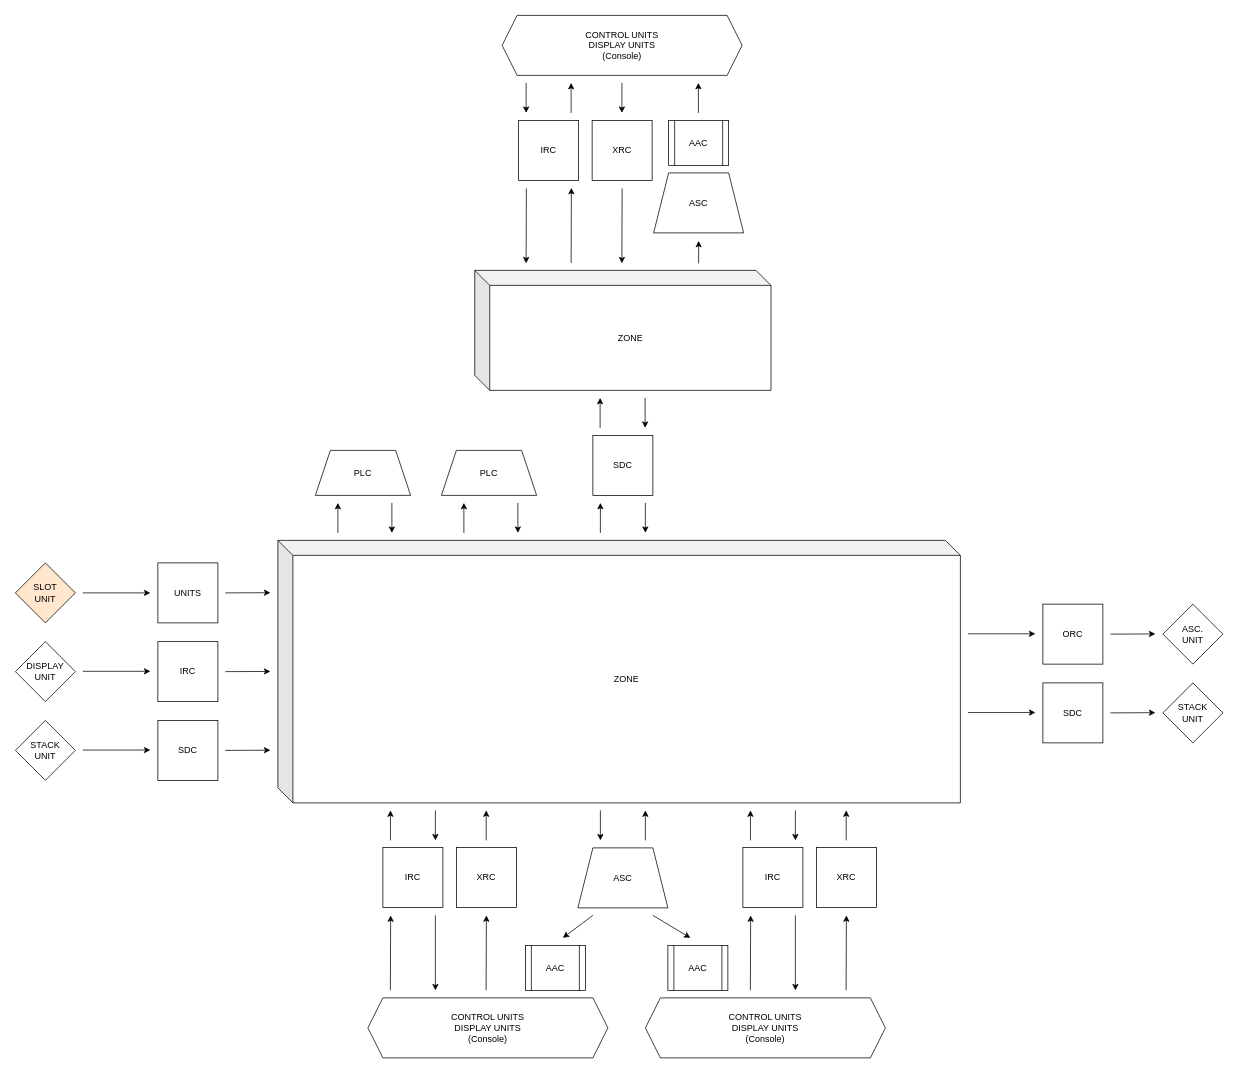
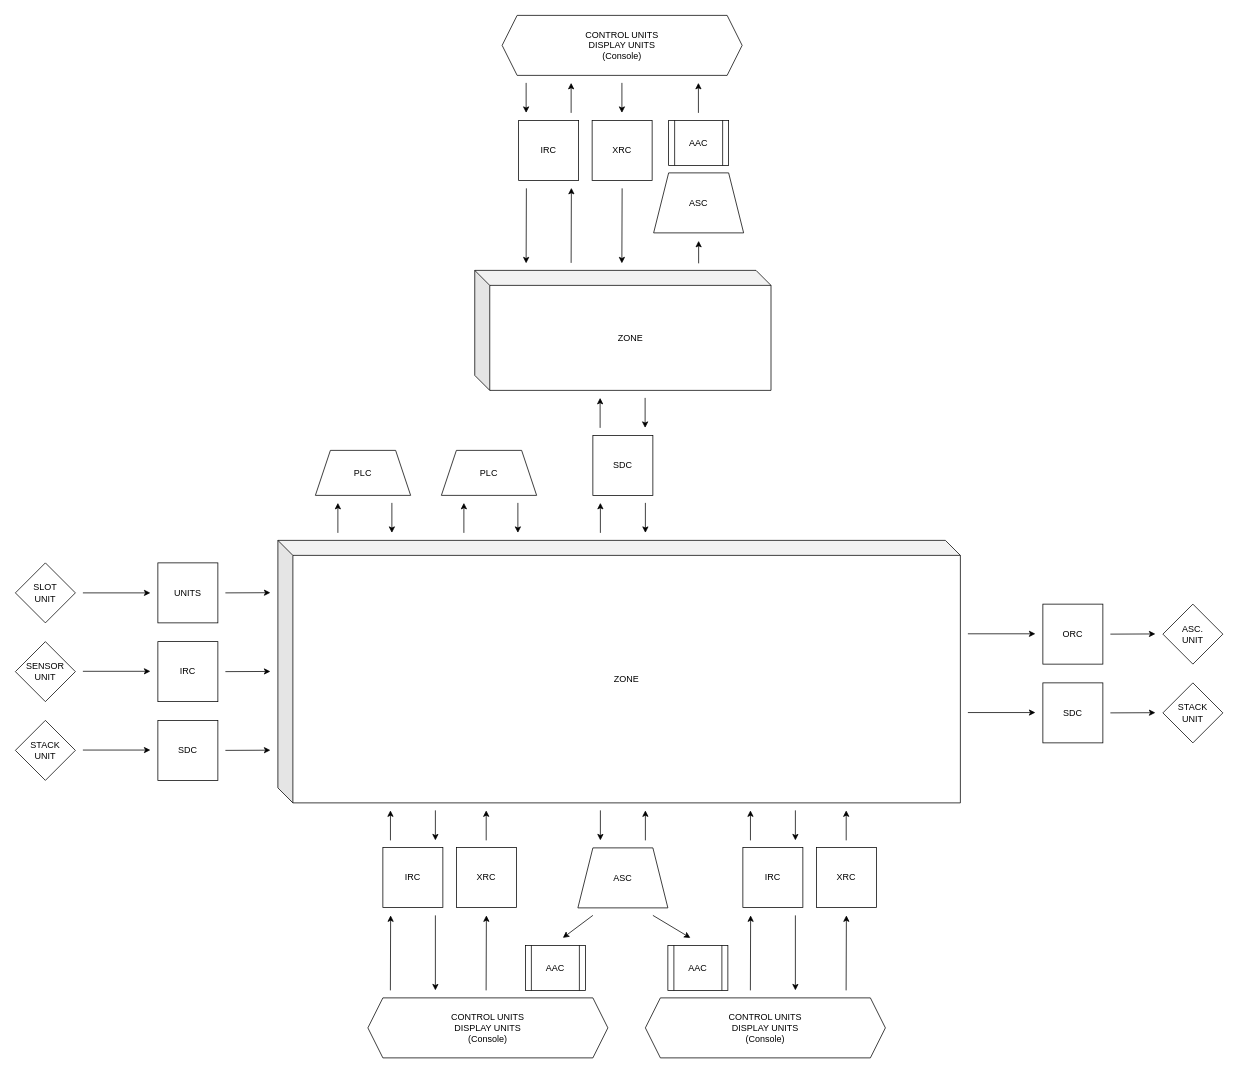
node "SLOT UNIT": fillcolor #ffe6cc -> #ffffff
node "DISPLAY UNIT": label "DISPLAY UNIT" -> "SENSOR UNIT"
